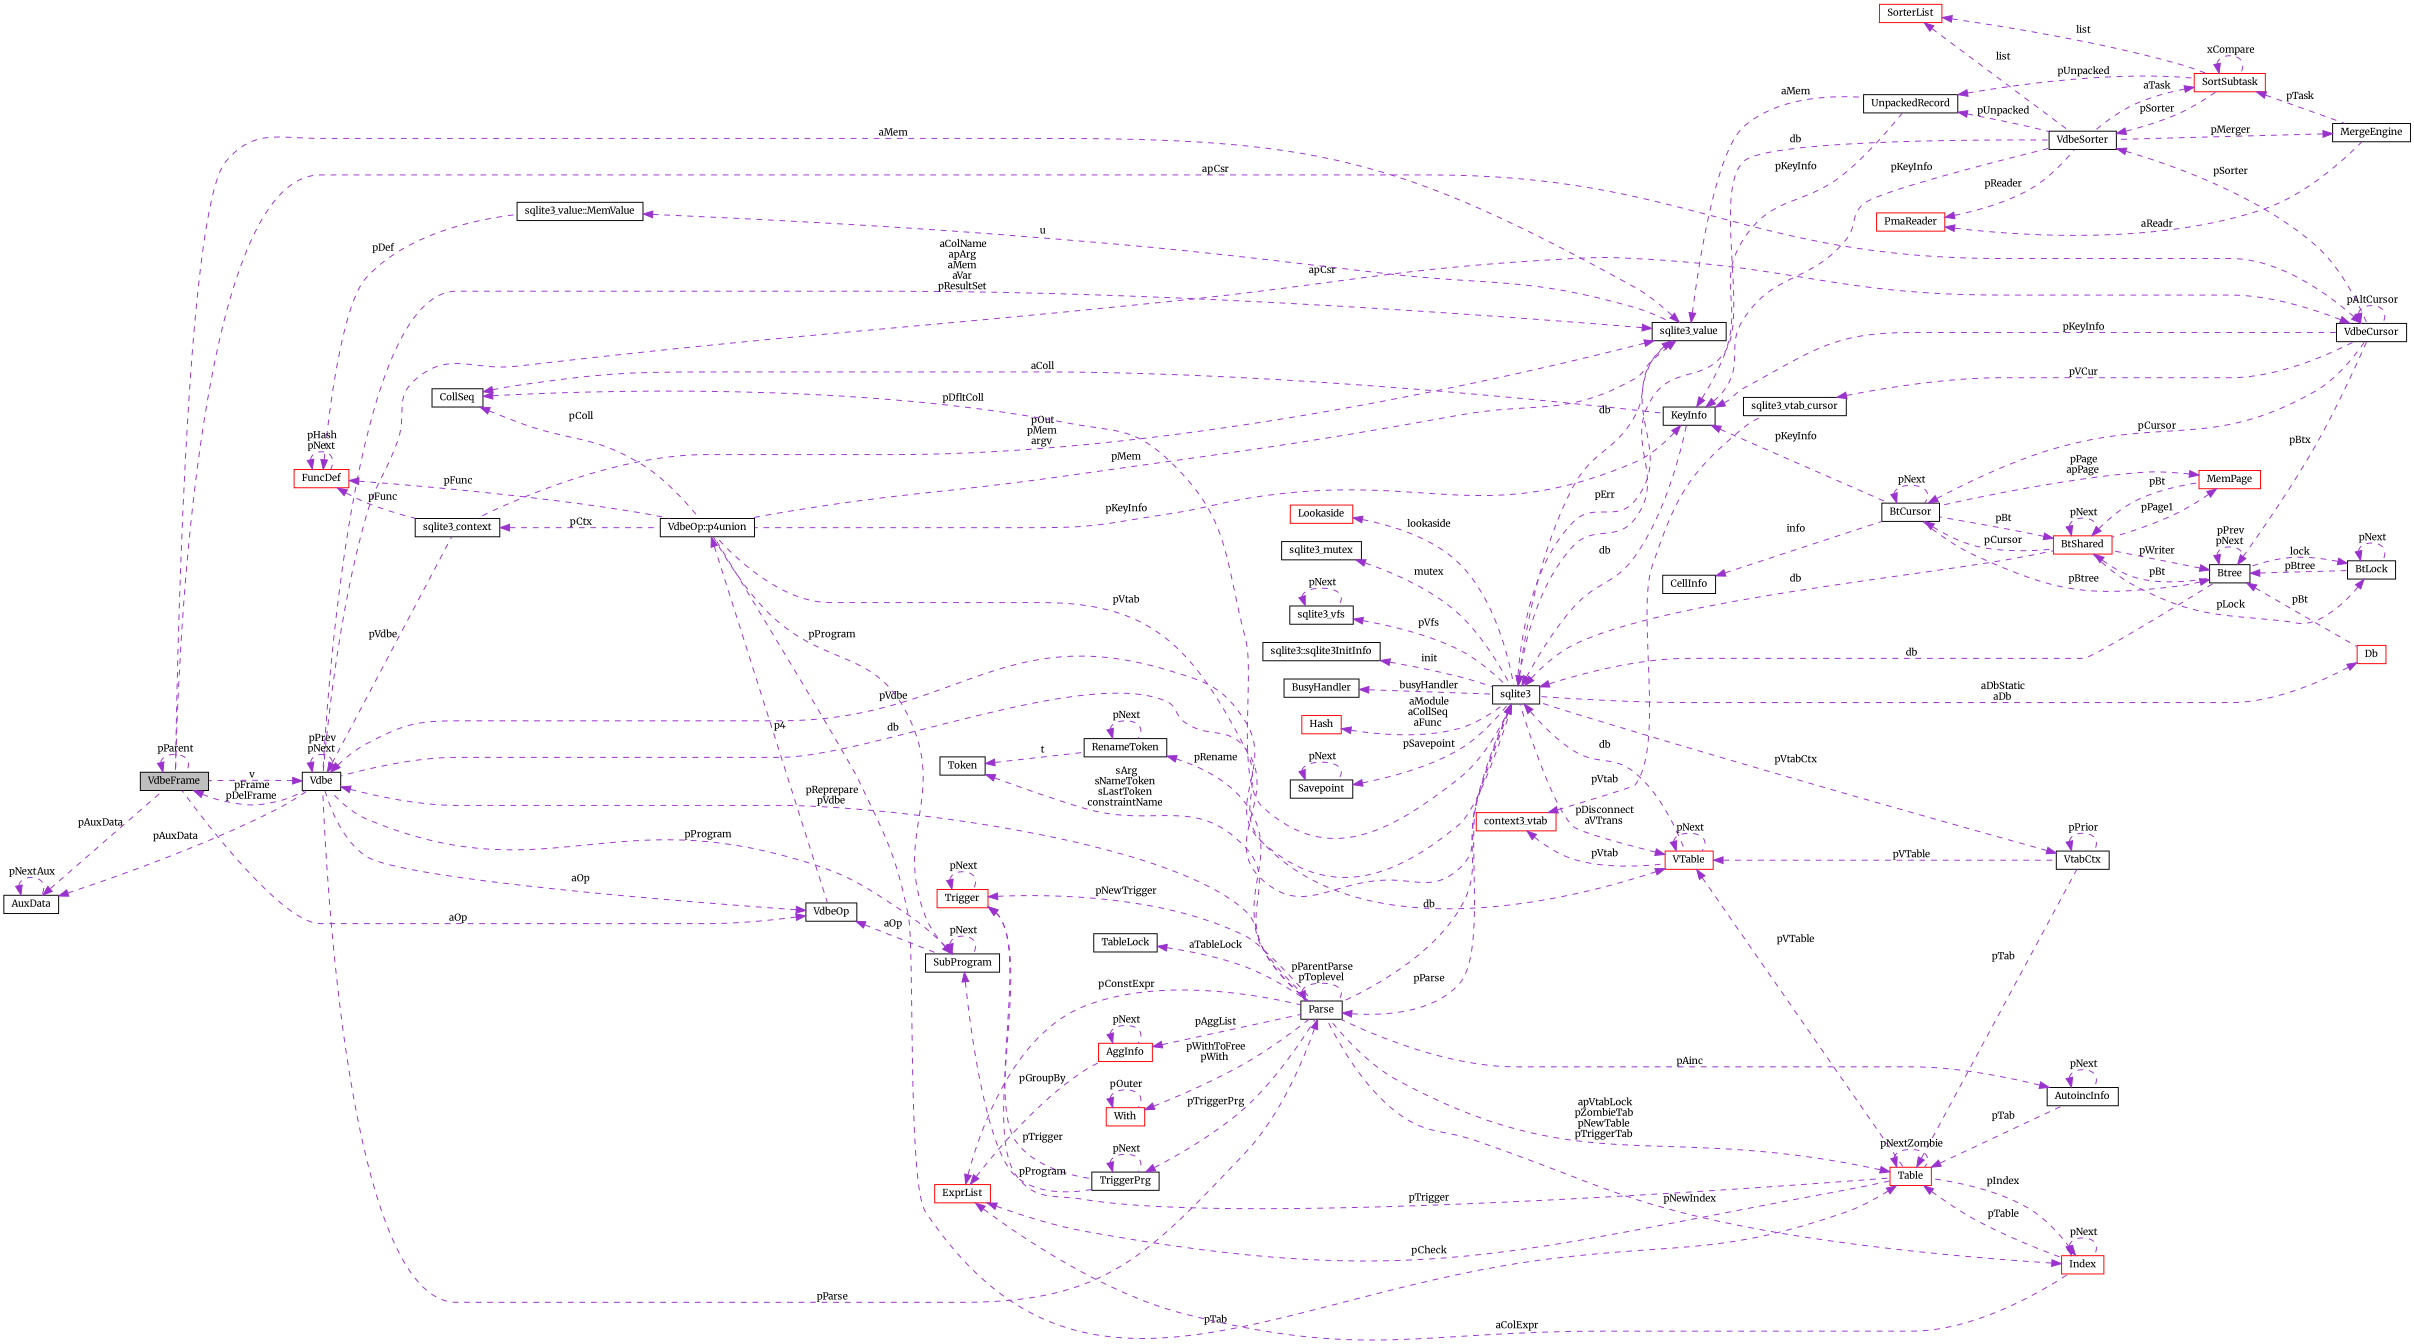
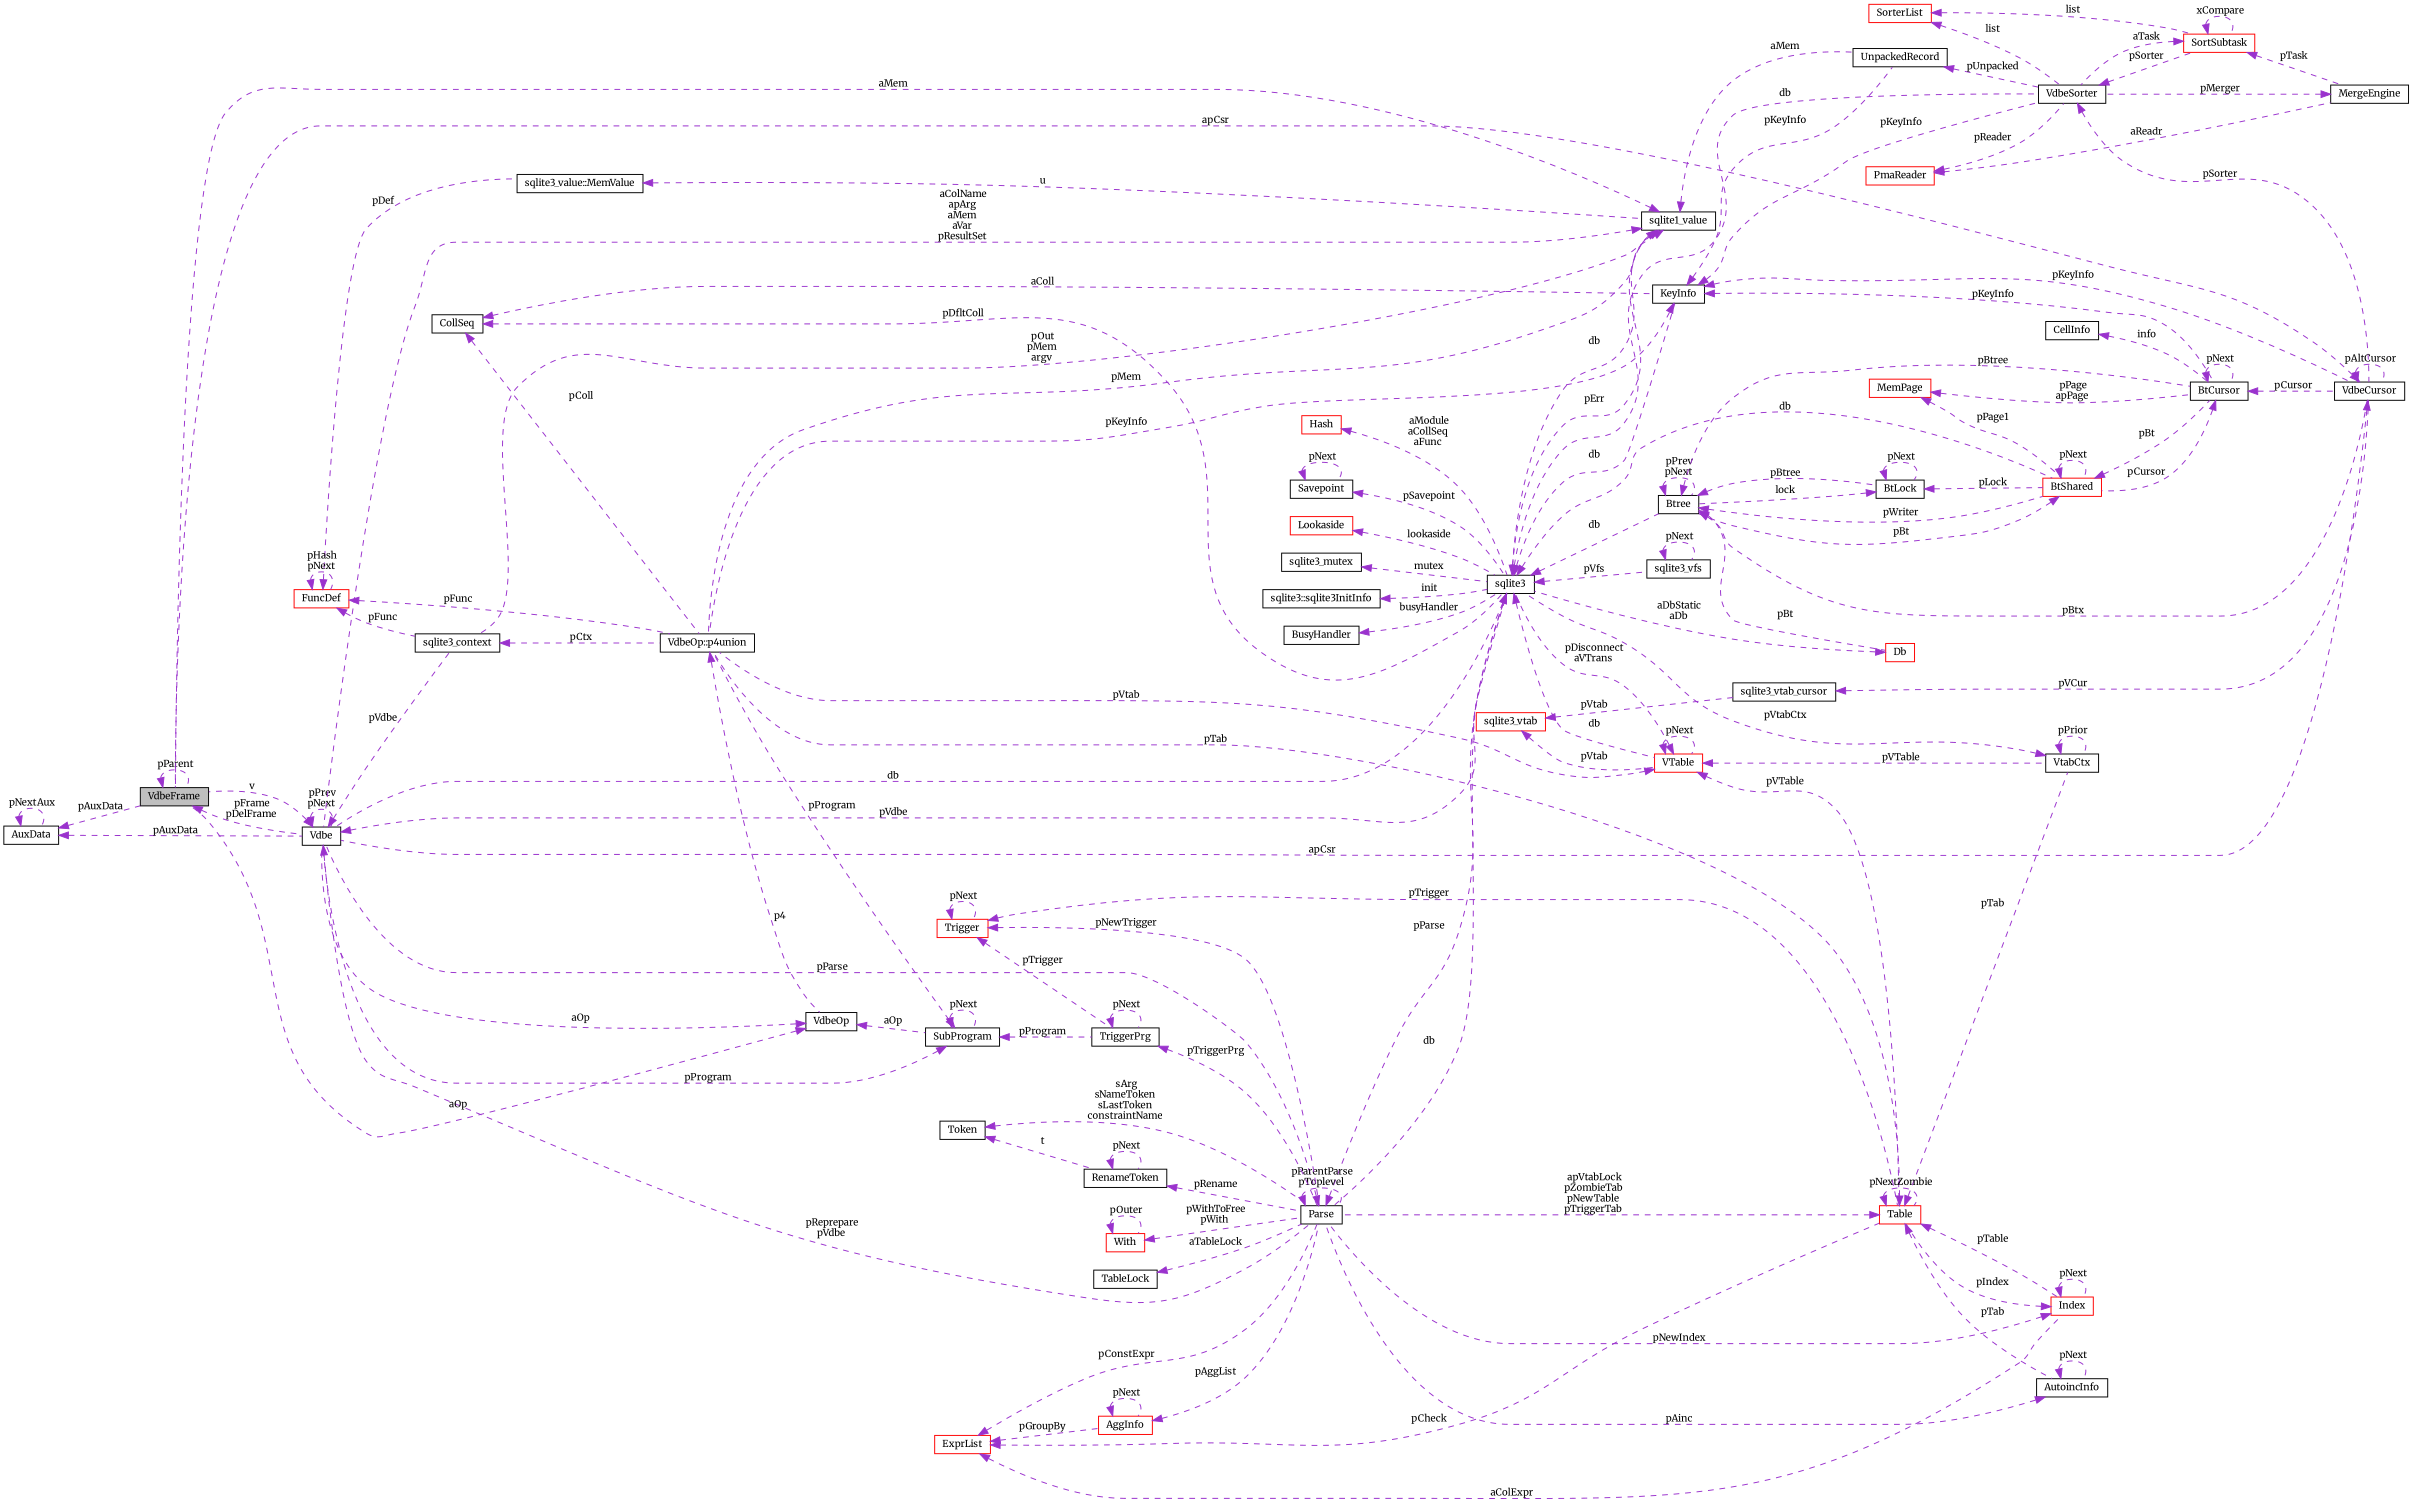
edge "SortSubtask" -> "UnpackedRecord": removed, label "pUnpacked"
node "sqlite3_value": label "sqlite3_value" -> "sqlite1_value"
edge "MemPage" -> "BtShared": removed, label "pBt"
edge "sqlite3" -> "sqlite3_vfs": reversed
node "context3_vtab": label "context3_vtab" -> "sqlite3_vtab"
